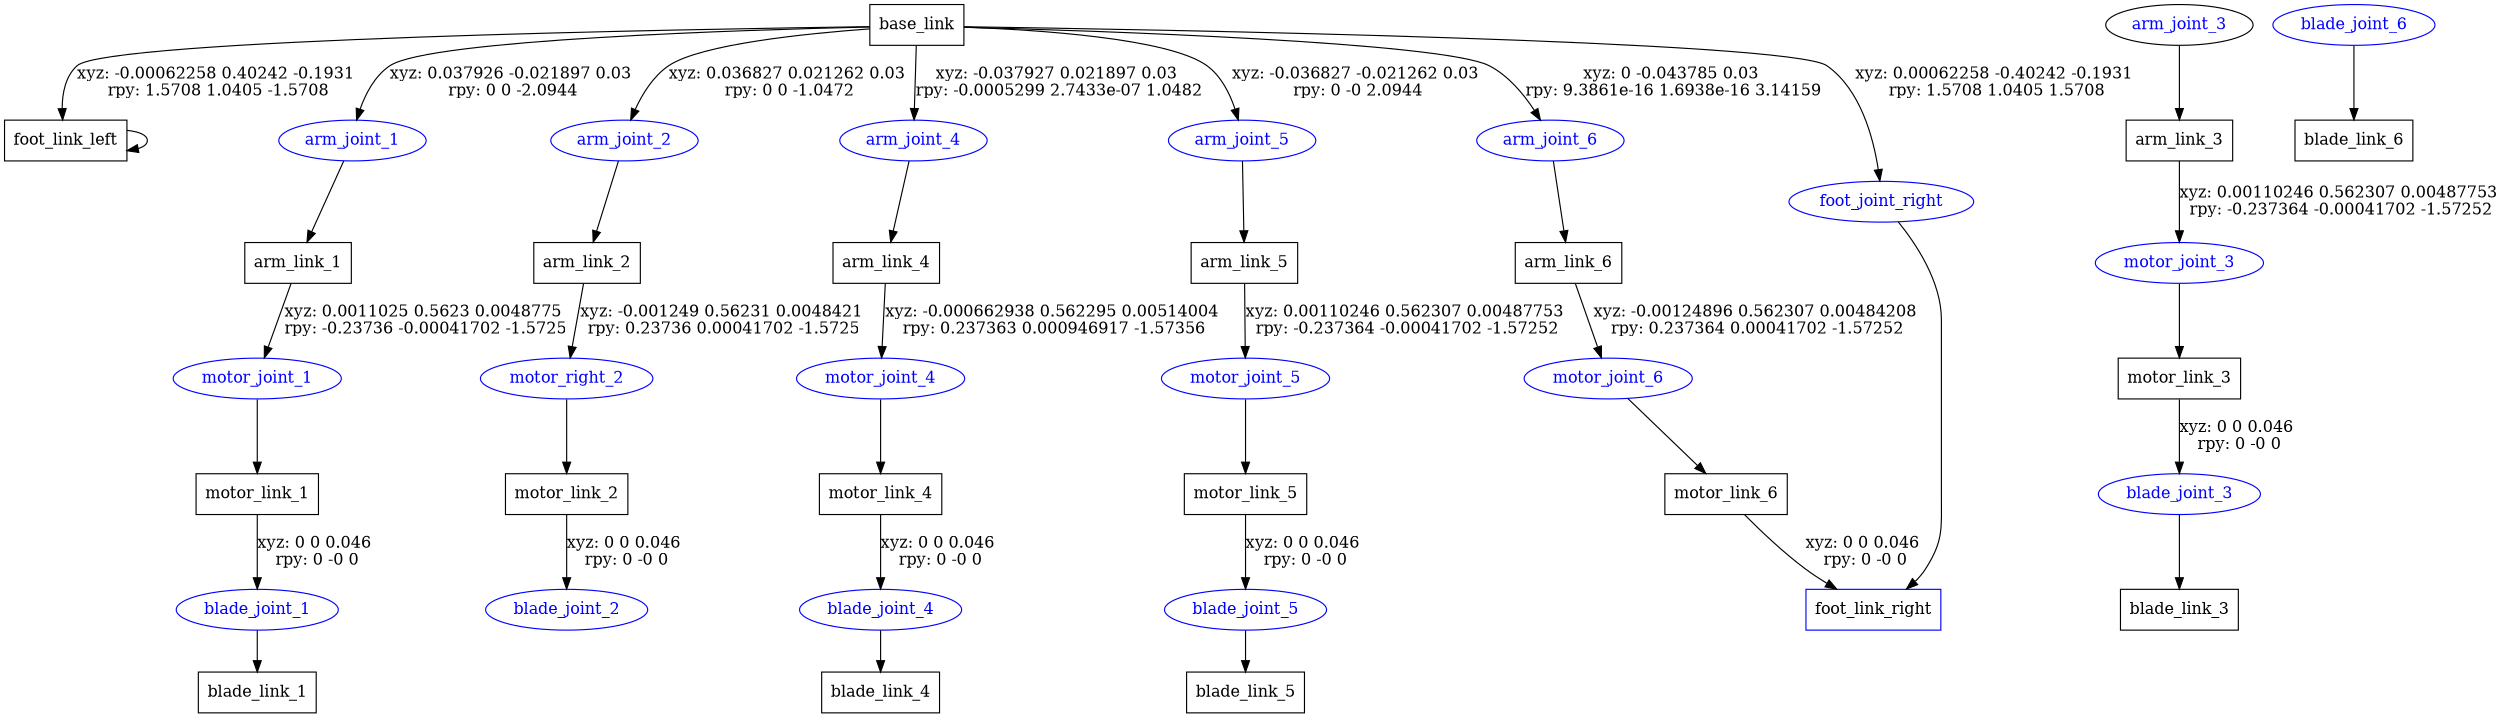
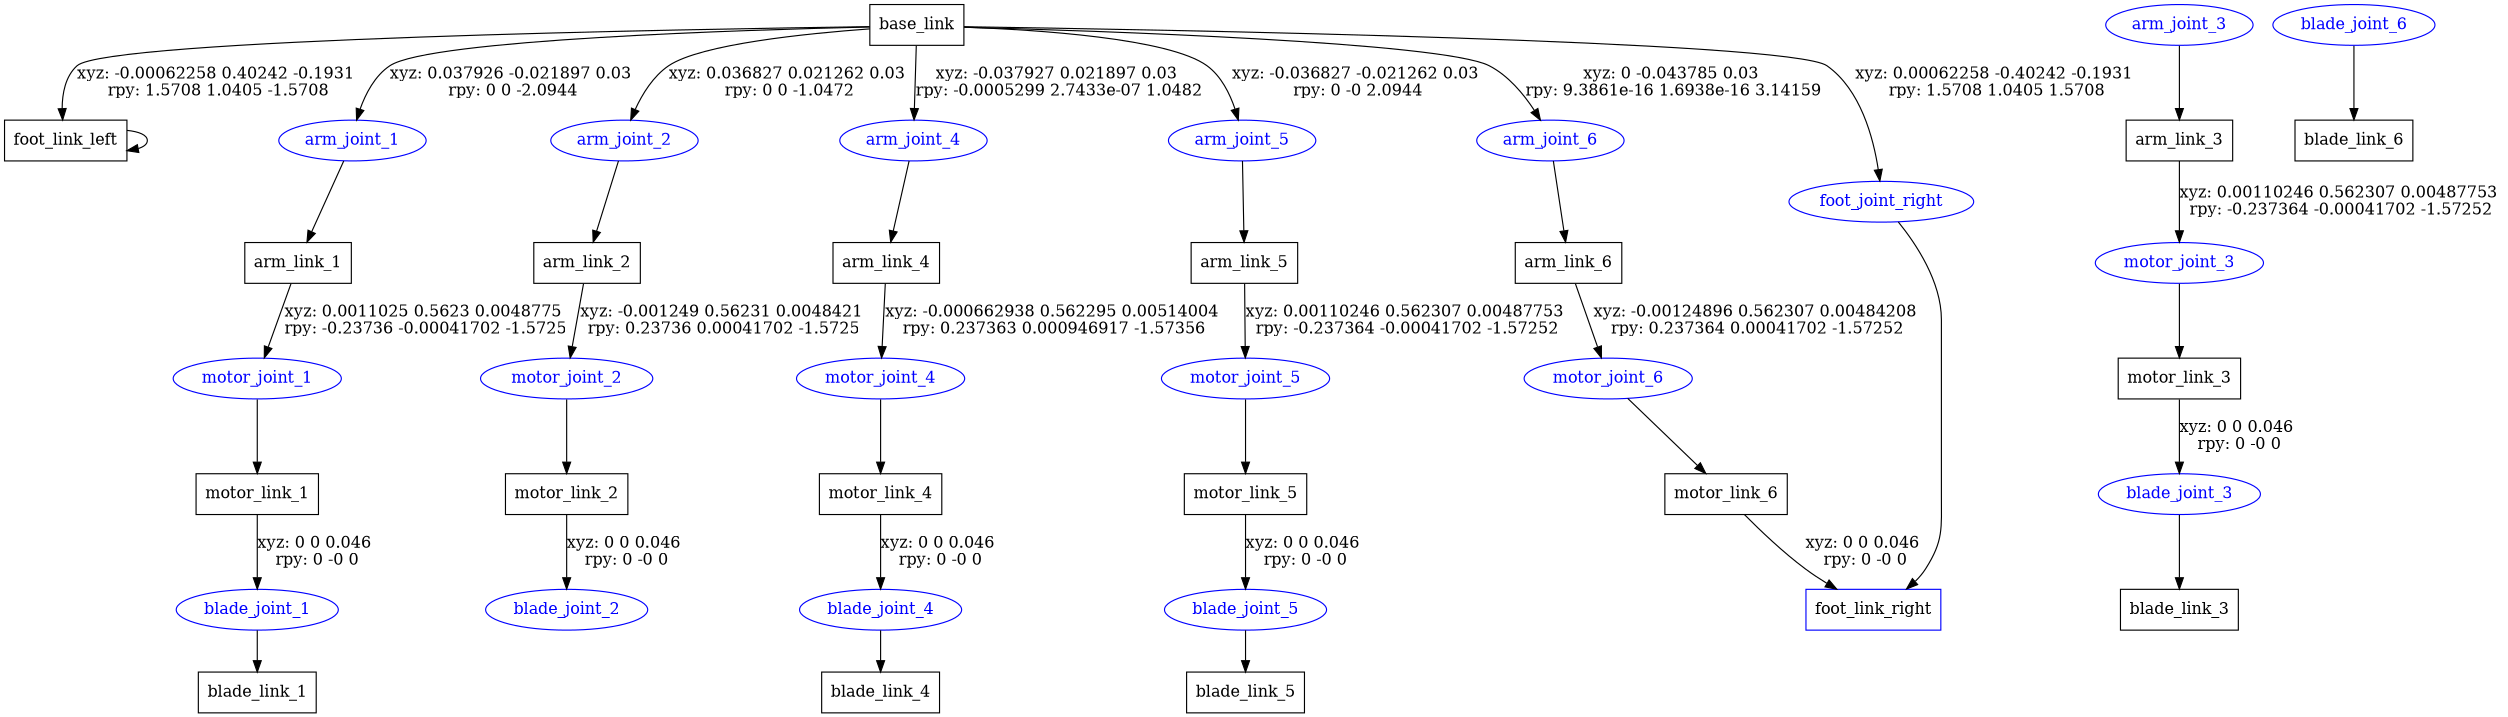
node "arm_joint_3": color black -> blue
node "motor_right_2": label "motor_right_2" -> "motor_joint_2"
